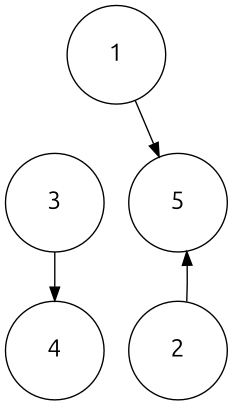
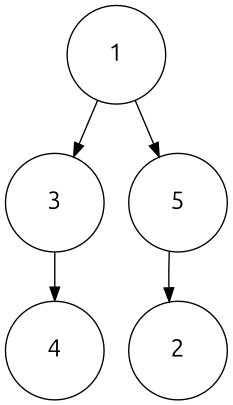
edge "1" -> "3": added
edge "2" -> "5": reversed
